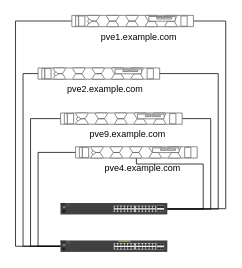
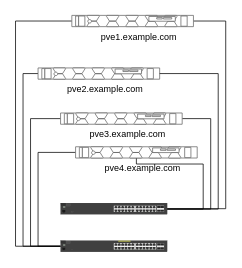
node "pve9.example.com": label "pve9.example.com" -> "pve3.example.com"
